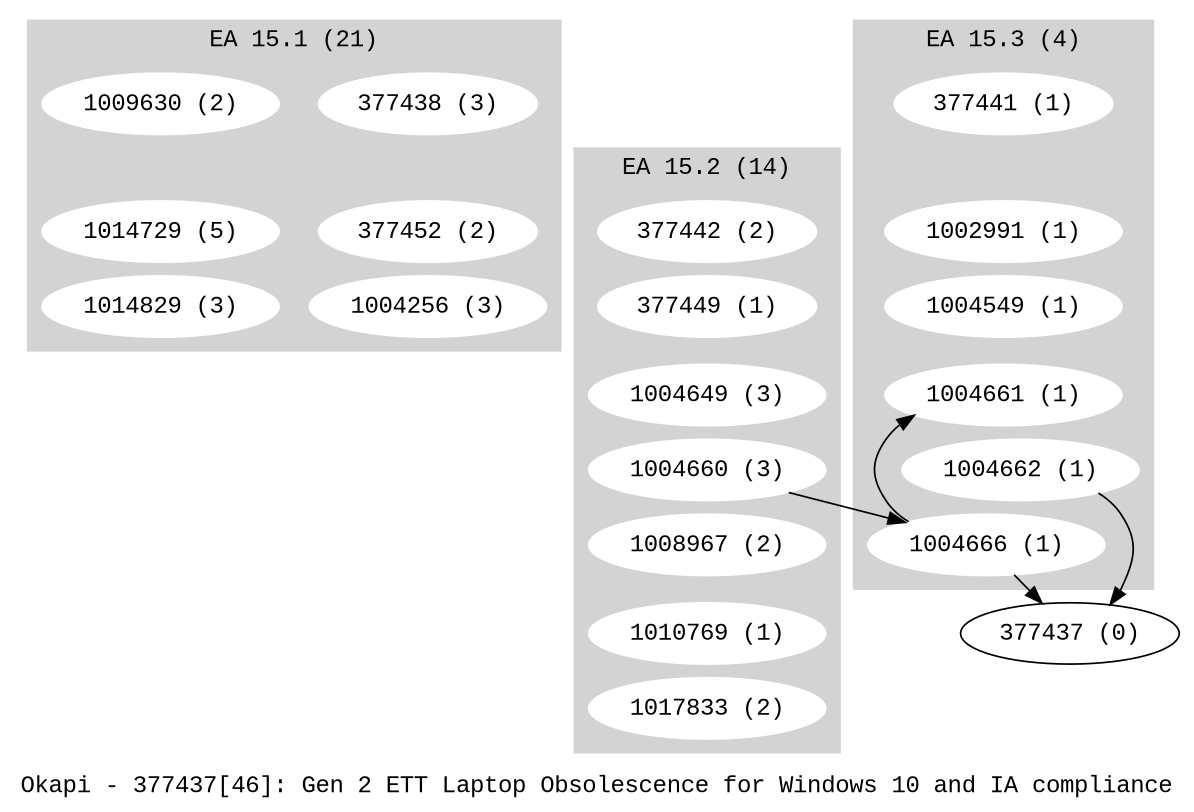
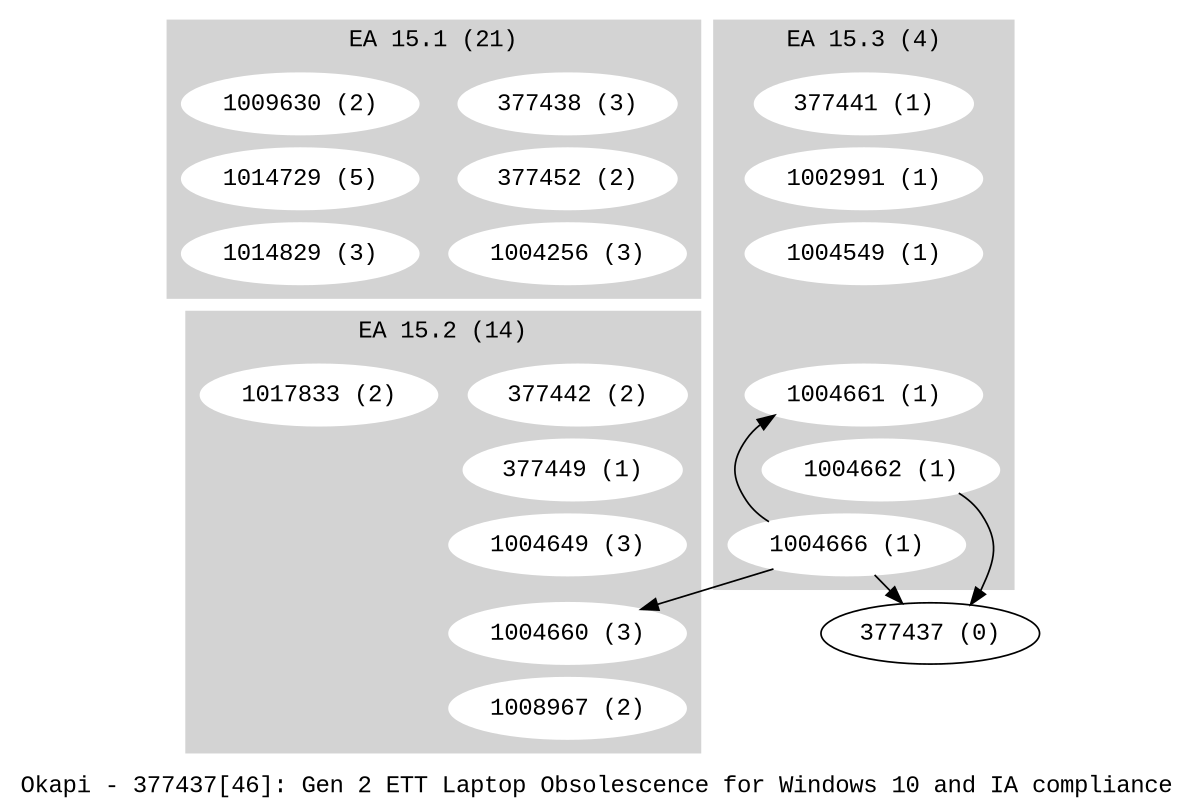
edge "1004660 (3)" -> "1004666 (1)": reversed
node "1010769 (1)": removed
